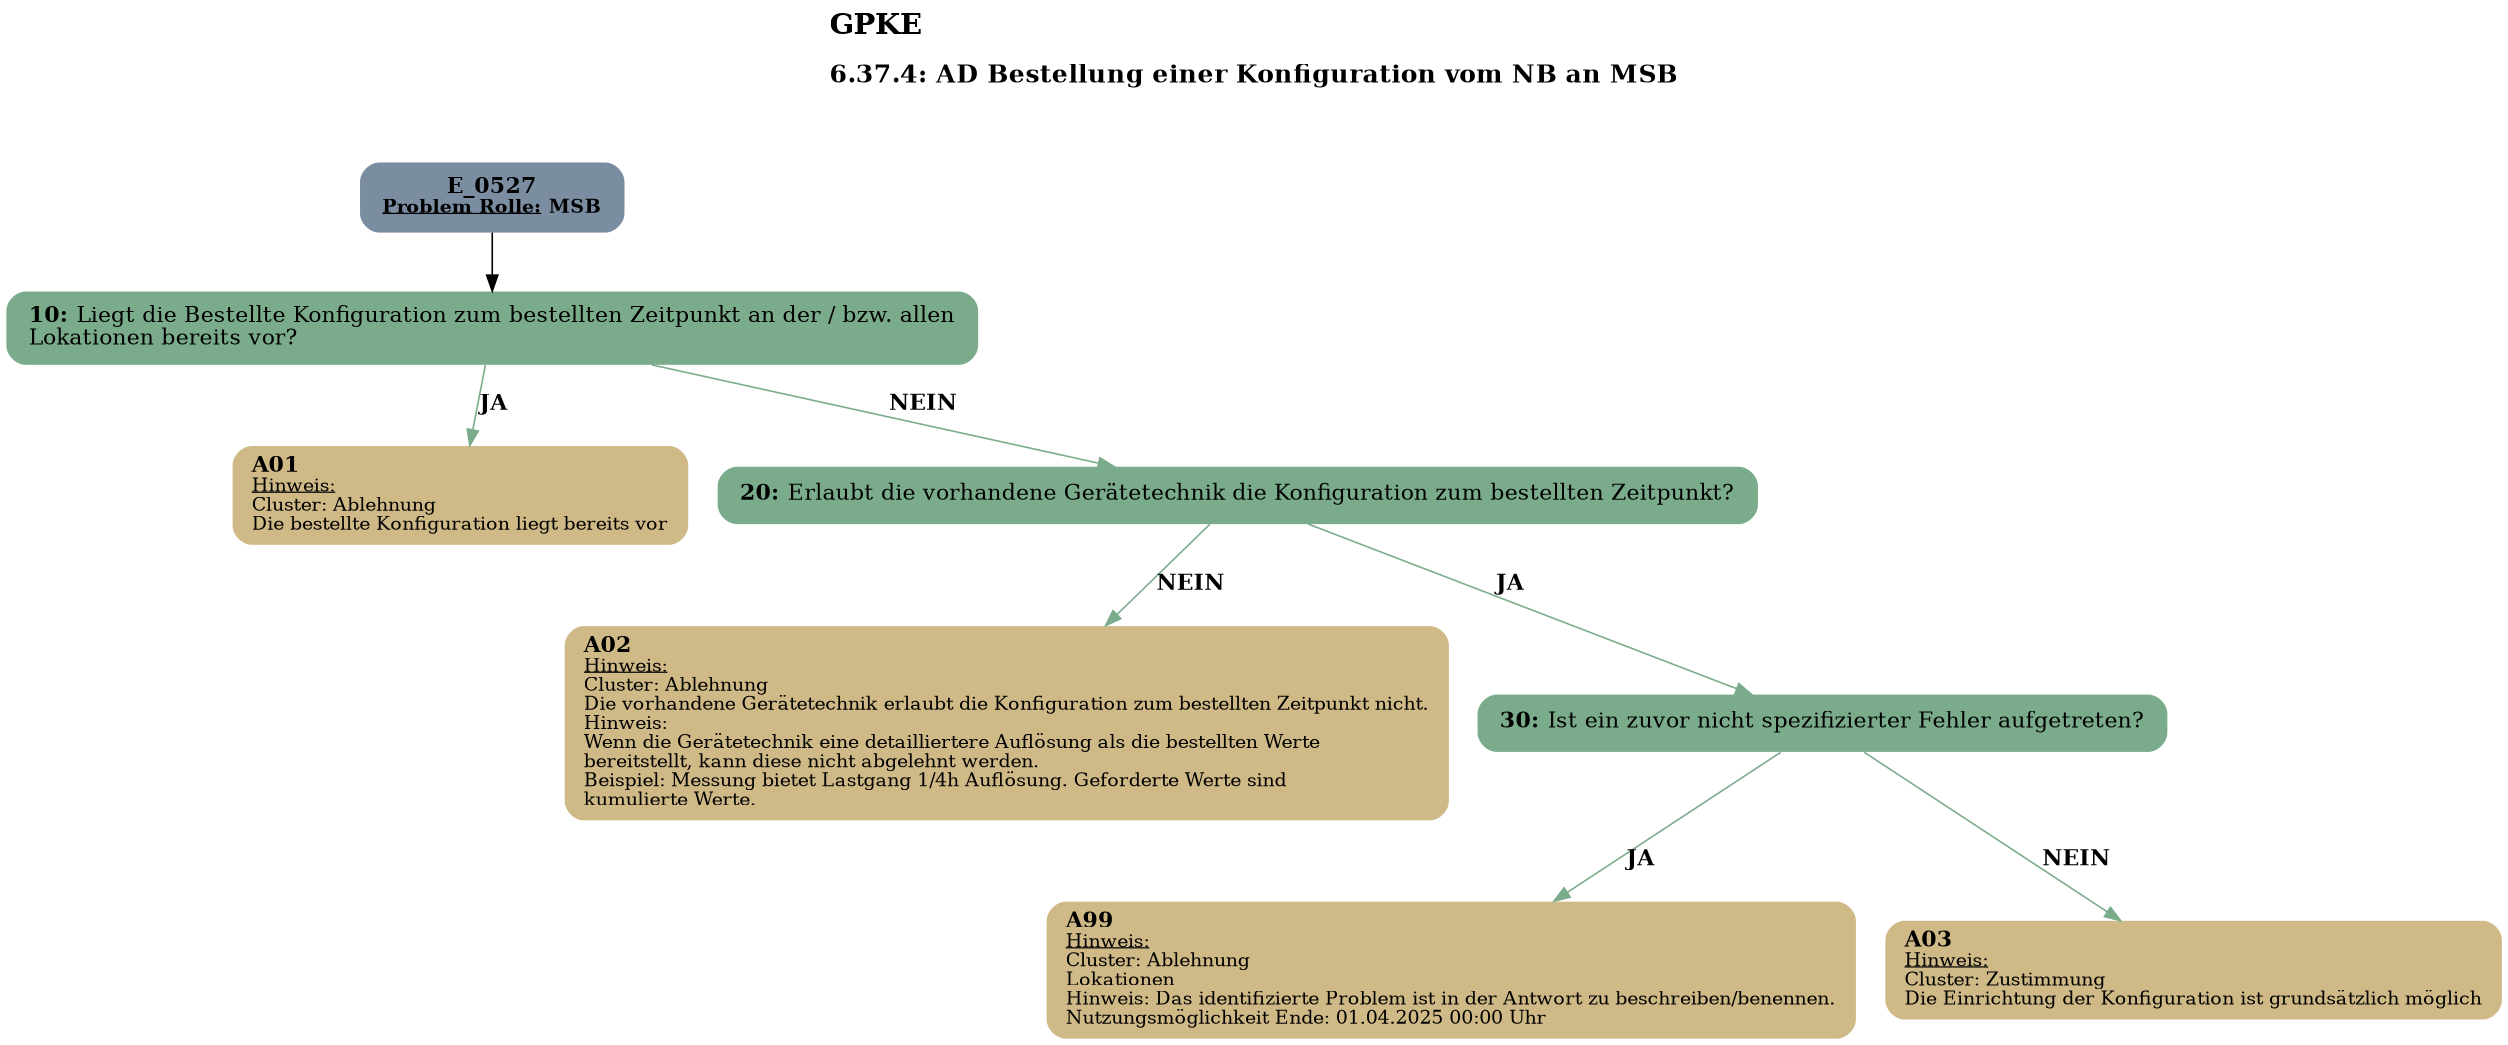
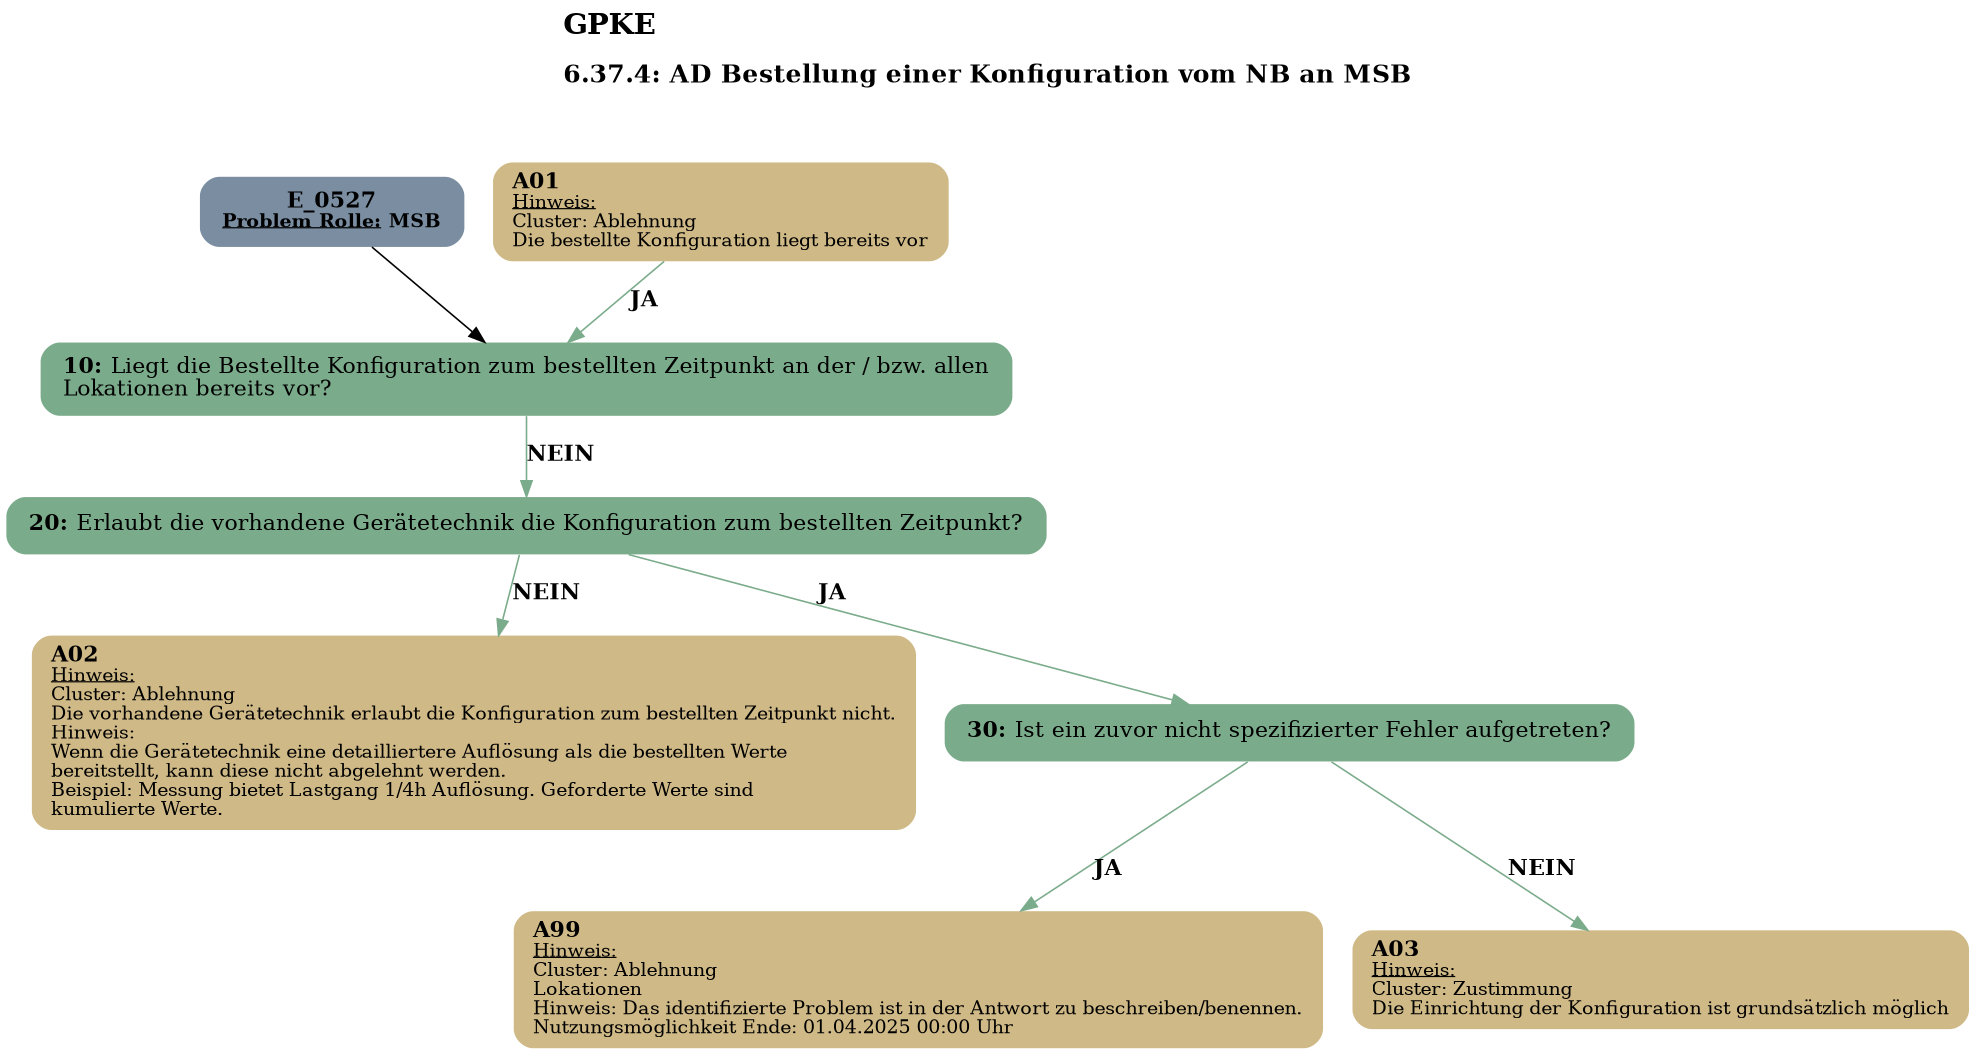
edge "10:" -> "A01": reversed
